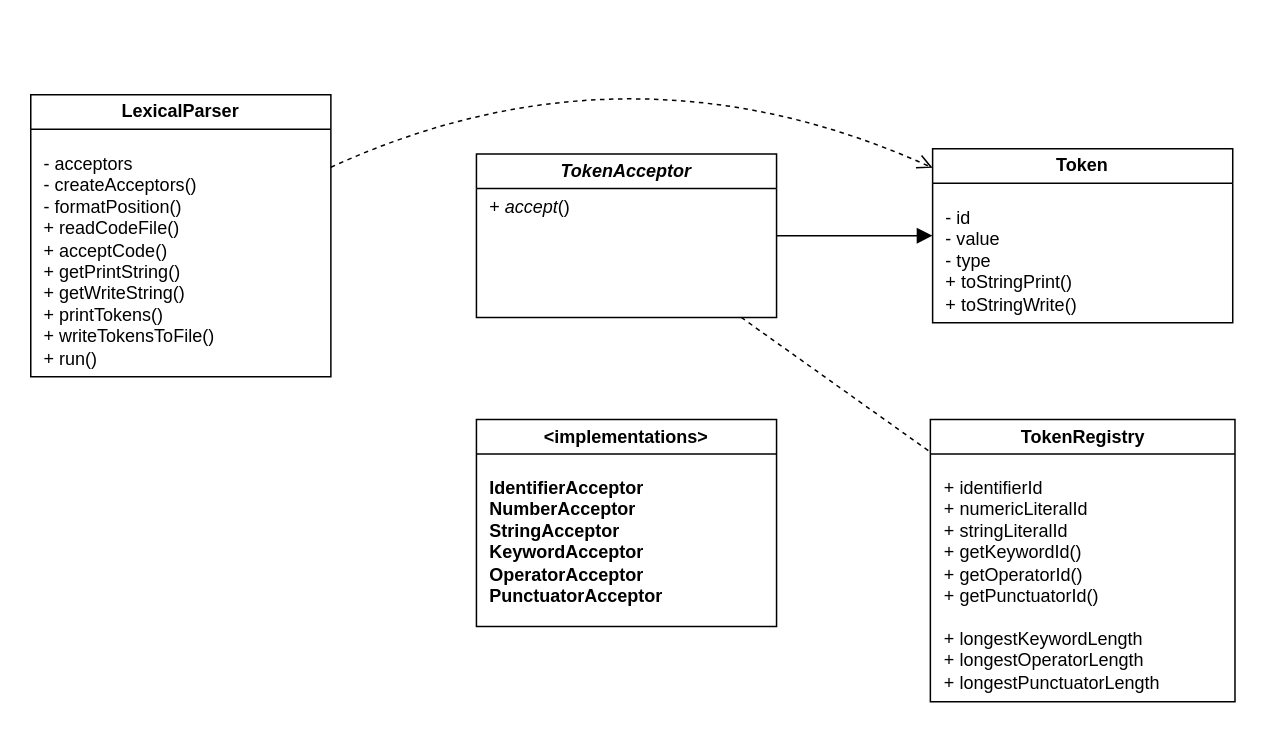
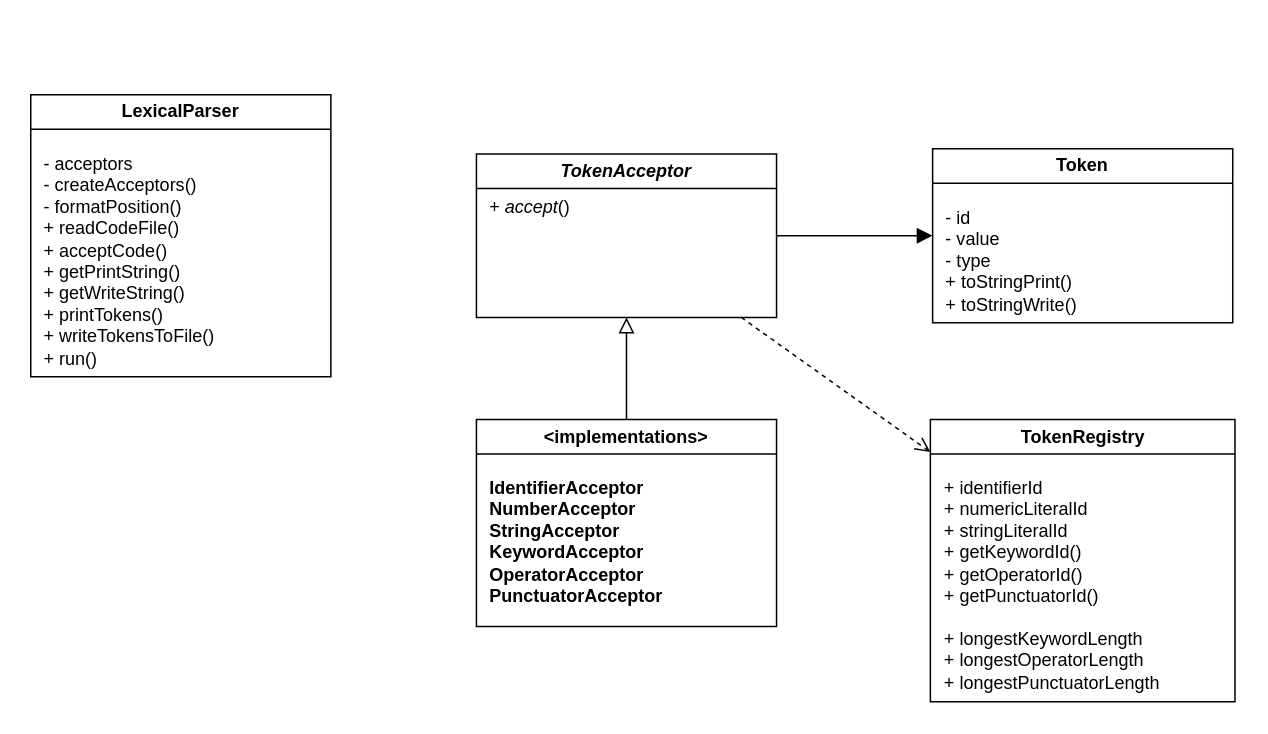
edge "LexicalParser" -> "Token": removed
edge "<implementations>" -> "TokenAcceptor": added
edge "TokenAcceptor" -- "TokenRegistry": arrowhead none -> open
